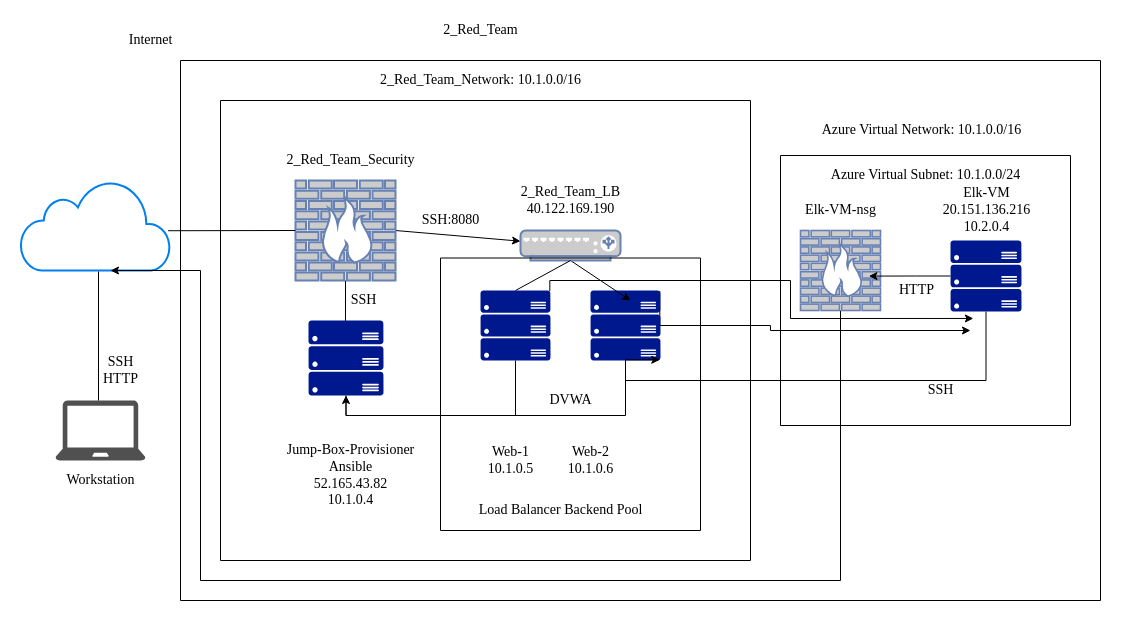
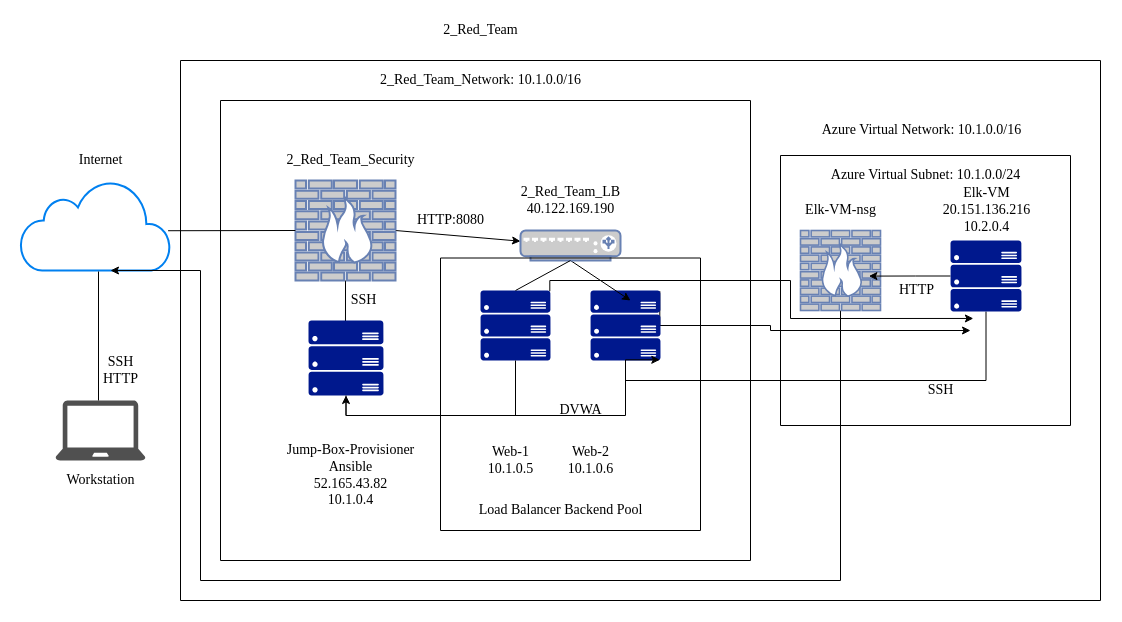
node "Internet": moved (151, 41) -> (101, 161)
node "SSH:8080": label "SSH:8080" -> "HTTP:8080"
node "DVWA": moved (571, 401) -> (581, 411)
